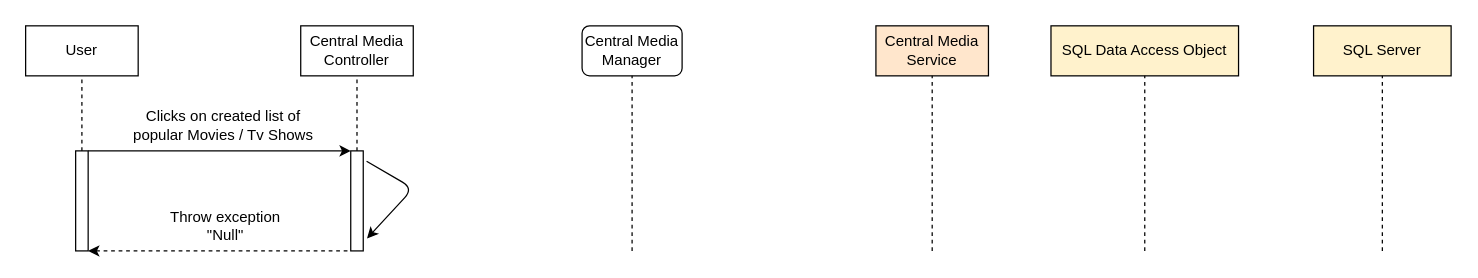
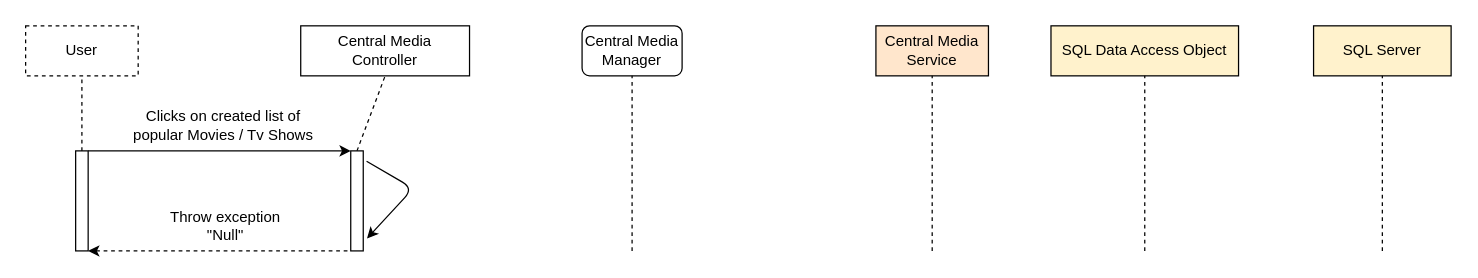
node "User": style solid -> dashed
node "Central Media Controller": size 113x50 -> 169x50
